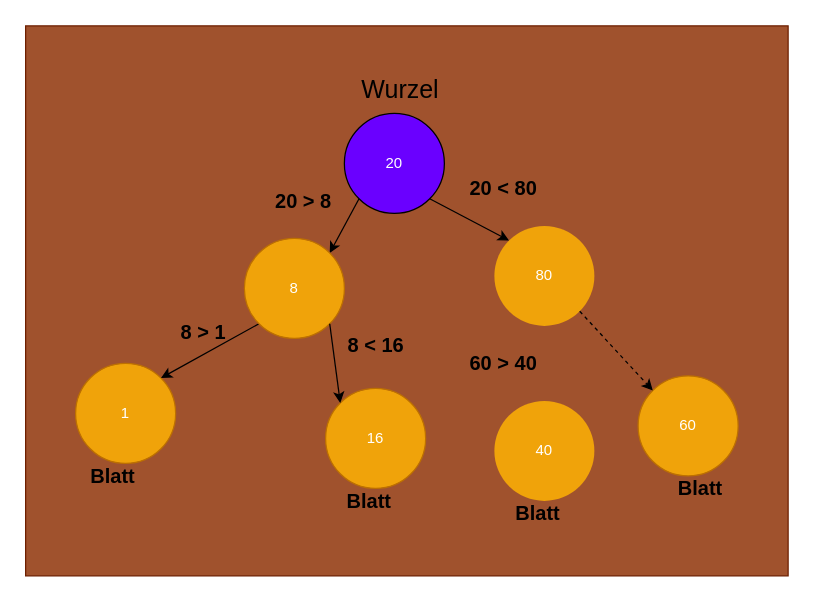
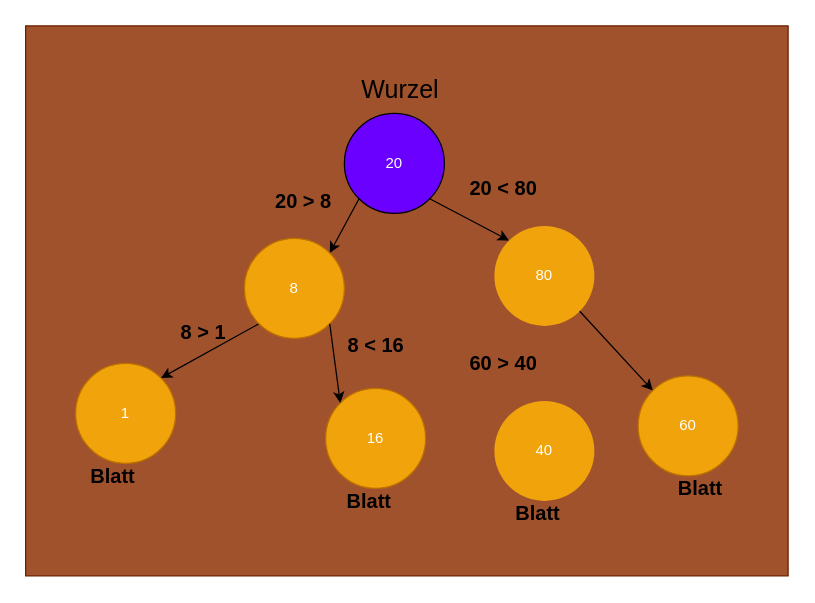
edge "80" -> "60": style dashed -> solid
